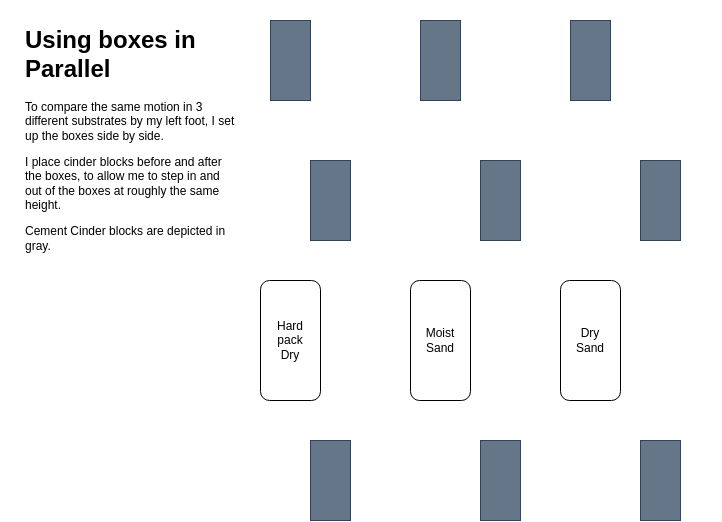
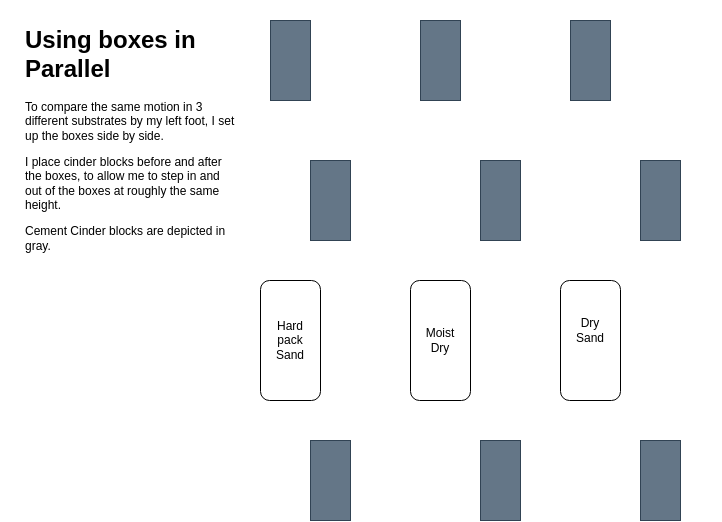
node "Hard pack Dry": label "Hard pack Dry" -> "Hard pack Sand"
node "Moist Sand": label "Moist Sand" -> "Moist Dry"
node "Dry Sand": moved (591, 341) -> (591, 331)
